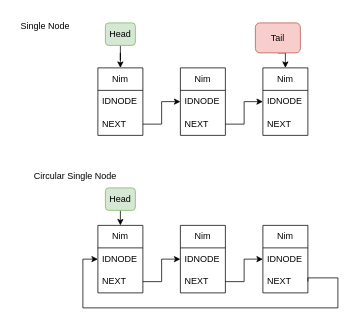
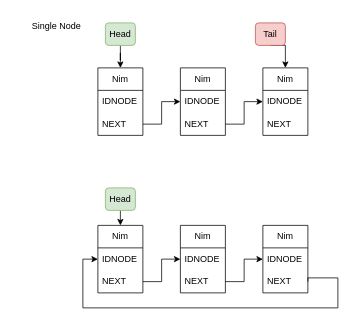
node "Single Node": moved (45, 27) -> (57, 27)
node "Tail": size 45x30 -> 30x23
node "Circular Single Node": removed
